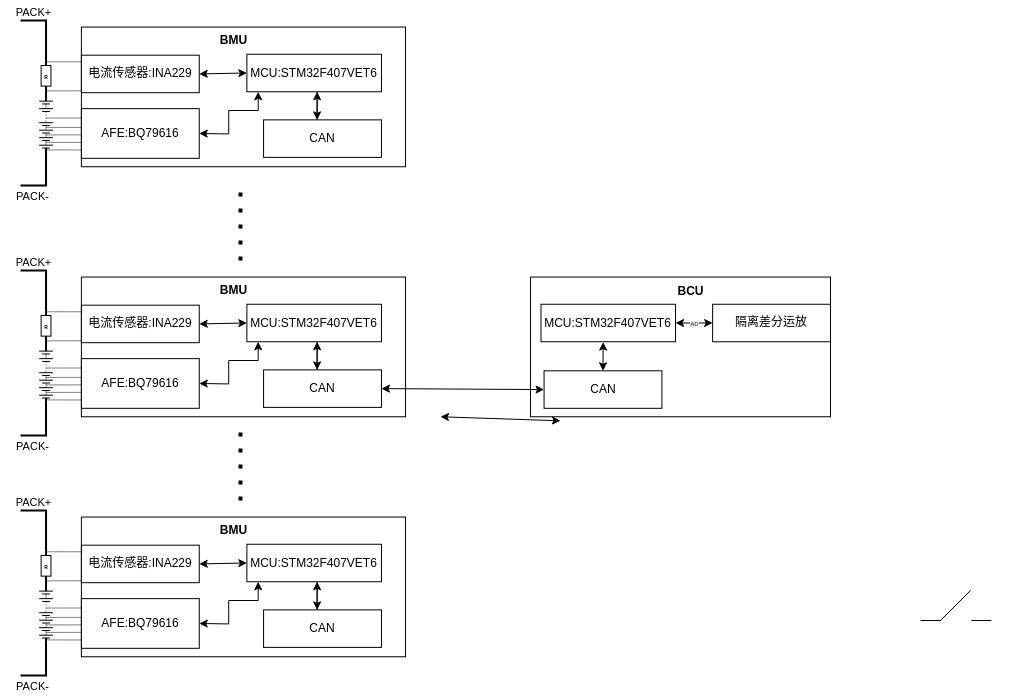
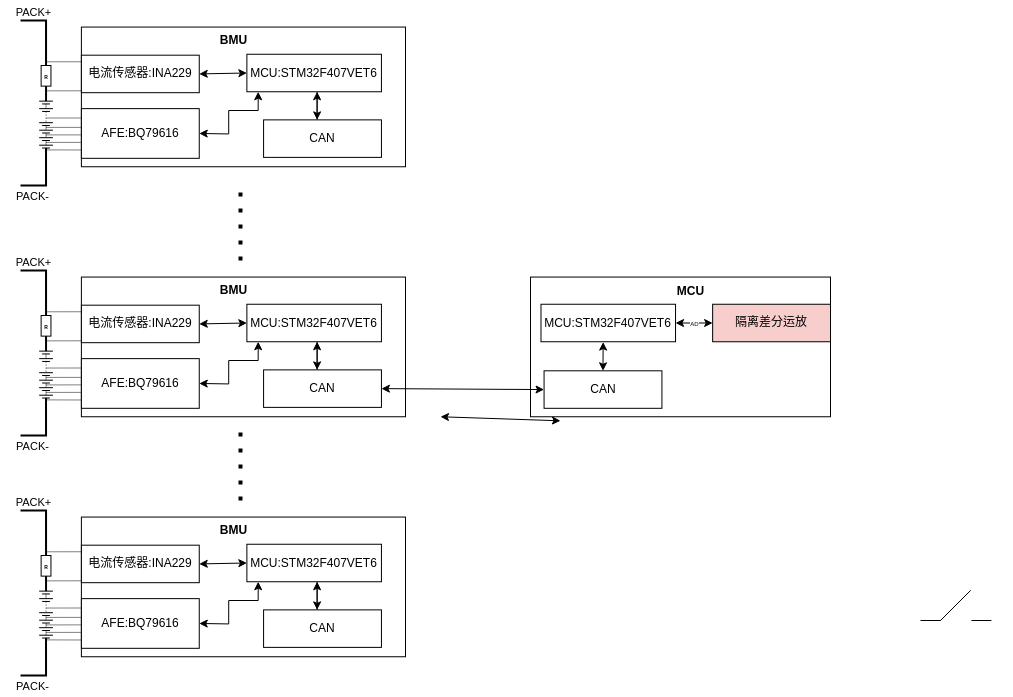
node "BCU": label "BCU" -> "MCU"
node "隔离差分运放": fillcolor #ffffff -> #f8cecc
